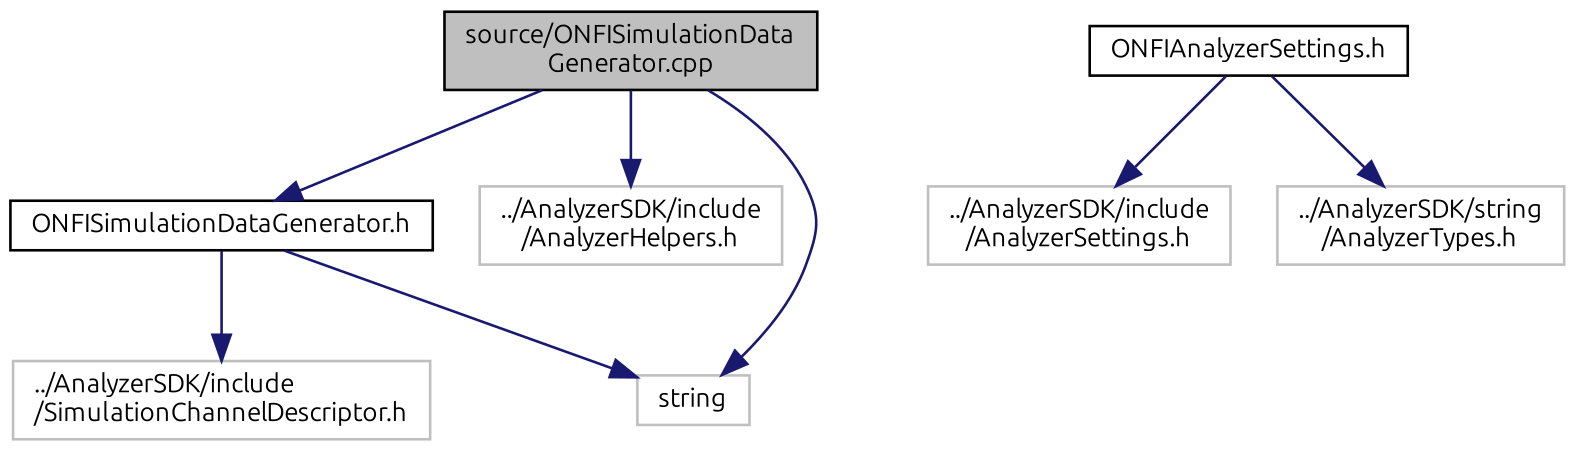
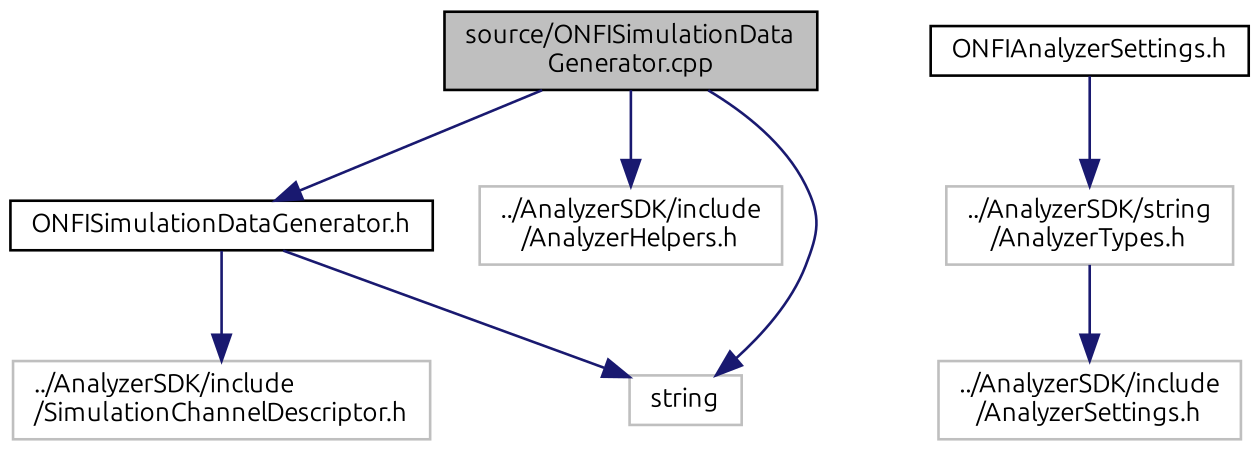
edge "ONFIAnalyzerSettings.h" -> "../AnalyzerSDK/include /AnalyzerSettings.h": now "../AnalyzerSDK/string /AnalyzerTypes.h" -> "../AnalyzerSDK/include /AnalyzerSettings.h"
